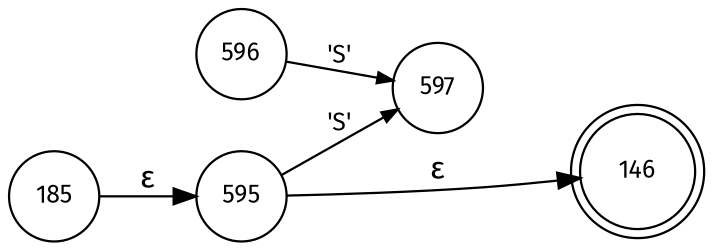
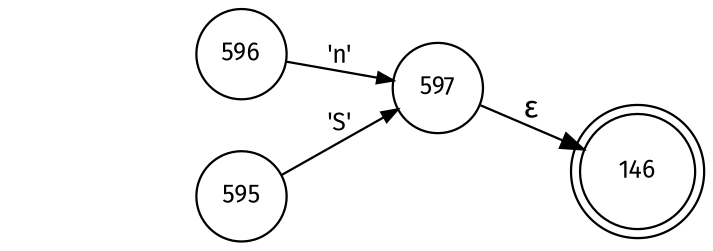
edge "596" -> "597": label "'S'" -> "'n'"
edge "595" -> "146": now "597" -> "146"
node "185": removed
